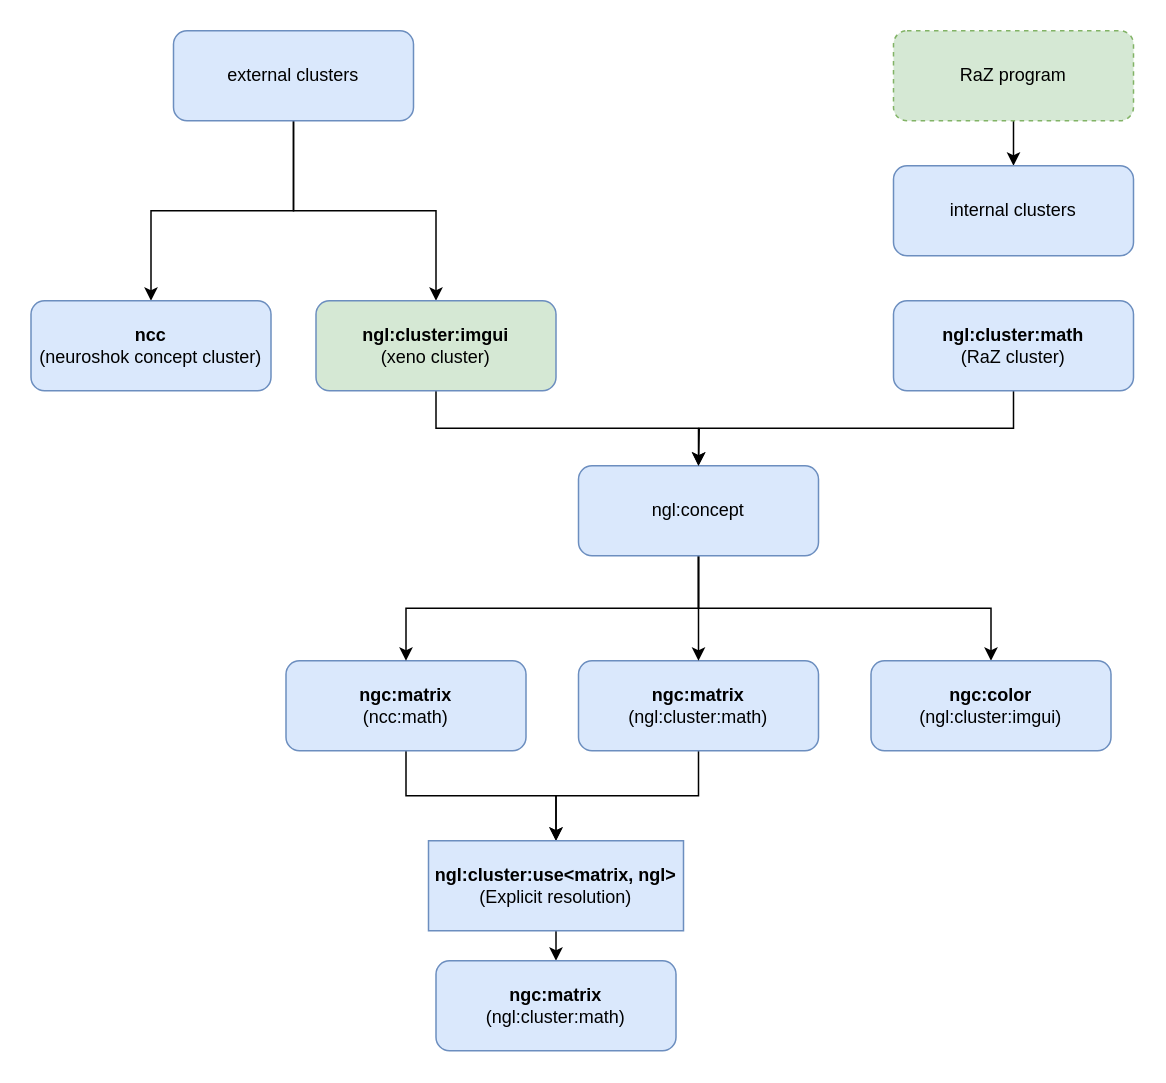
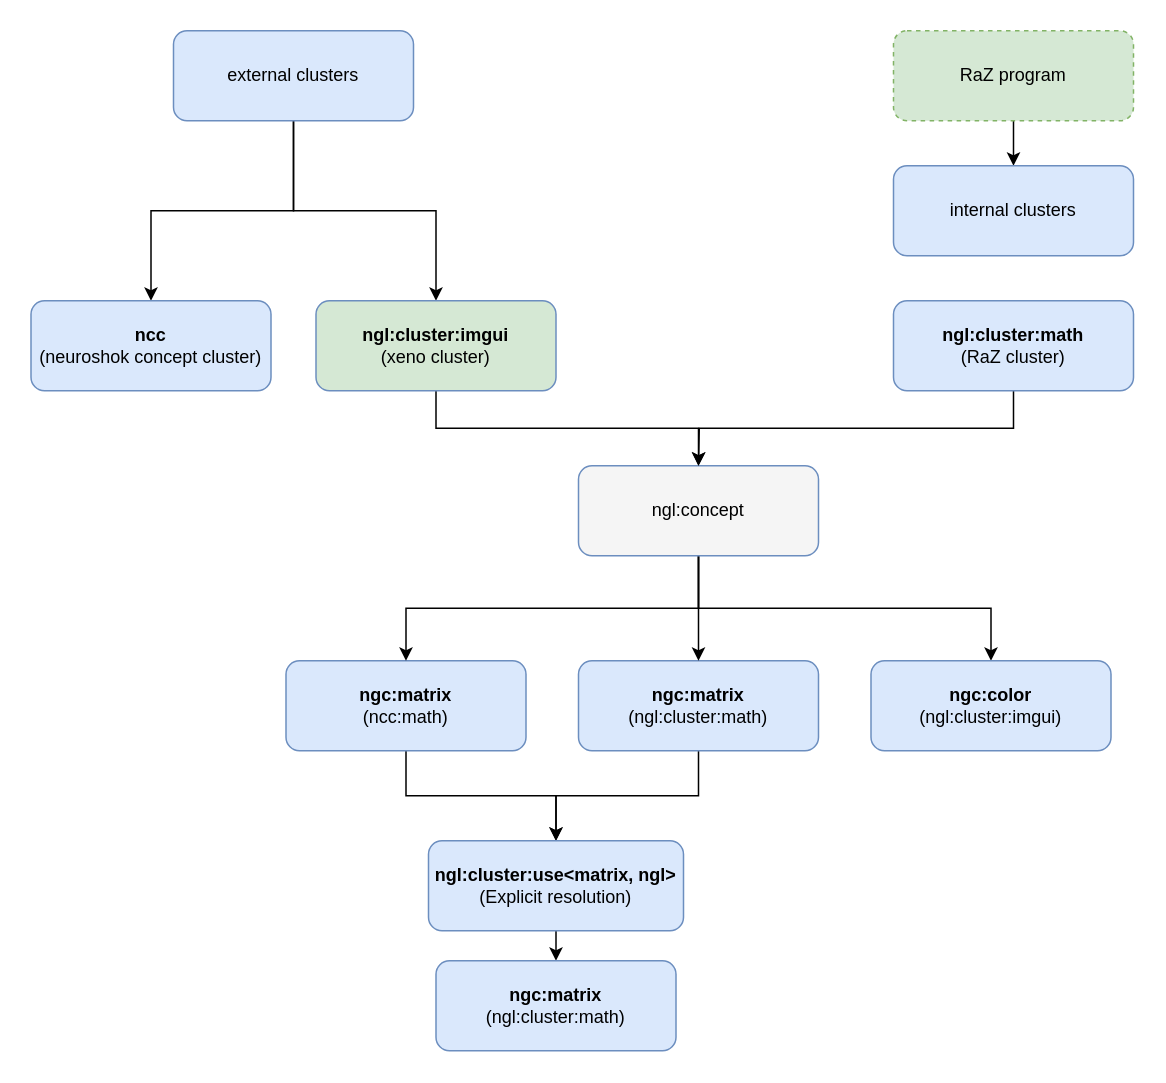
node "ngl:concept": fillcolor #dae8fc -> #f5f5f5
node "ngl:cluster:use<matrix, ngl> (Explicit resolution)": shape rectangle -> rounded rectangle
